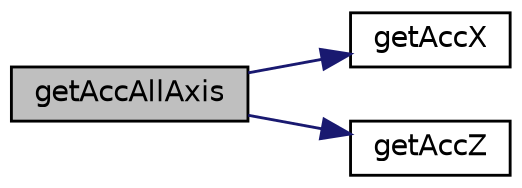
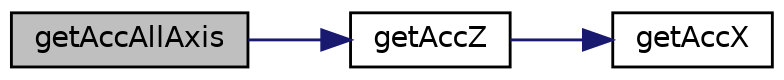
edge "getAccAllAxis" -> "getAccX": now "getAccZ" -> "getAccX"
